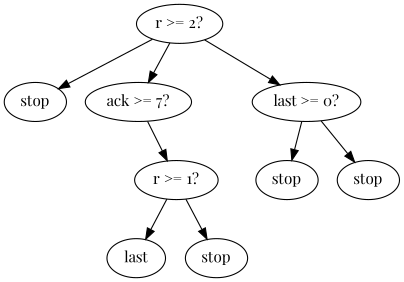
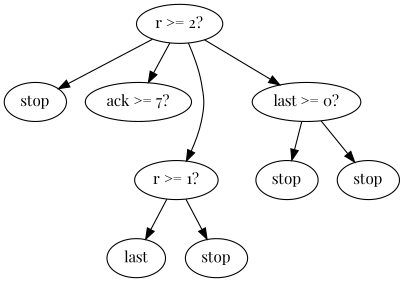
edge "ack >= 7?" -> "r >= 1?": now "r >= 2?" -> "r >= 1?"
